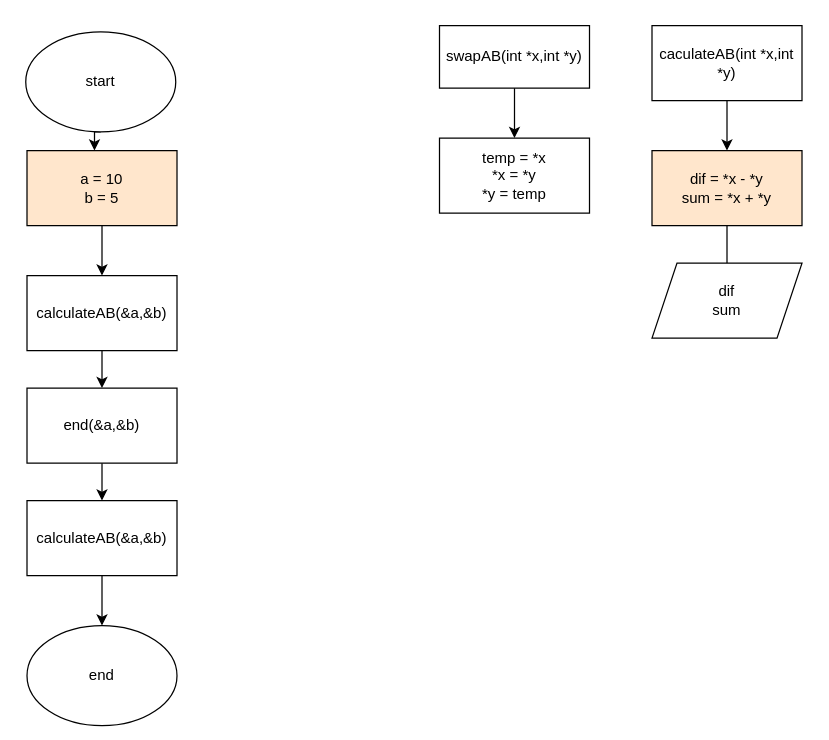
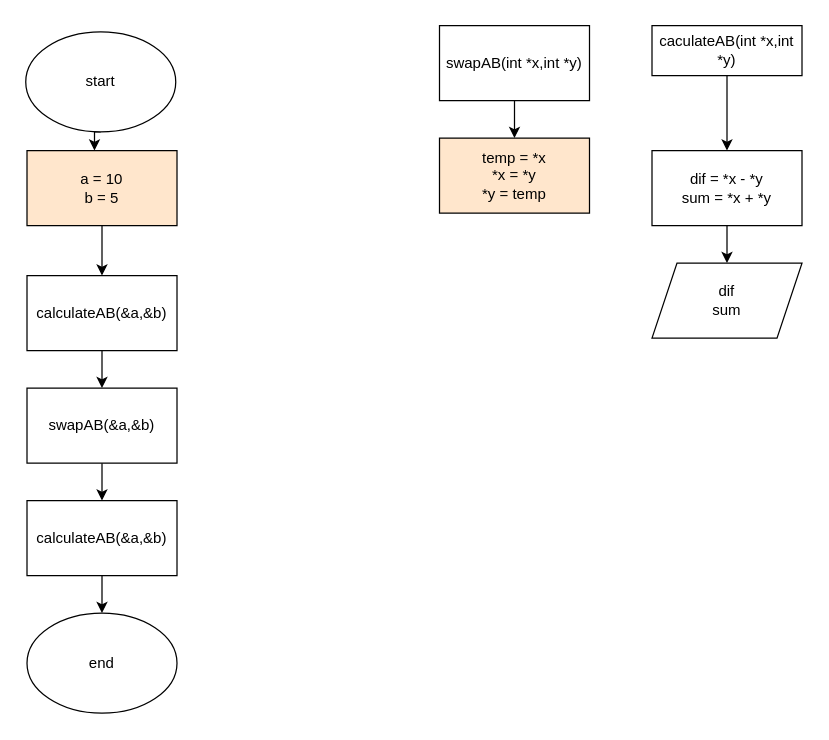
node "swapAB(int *x,int *y)": size 150x63 -> 150x75
node "caculateAB(int *x,int *y)": size 150x75 -> 150x50
node "temp = *x *x = *y *y = temp": fillcolor #ffffff -> #ffe6cc
node "dif = *x - *y sum = *x + *y": fillcolor #ffe6cc -> #ffffff
edge "dif = *x - *y sum = *x + *y" -- "dif sum": arrowhead none -> classic
node "end(&a,&b)": label "end(&a,&b)" -> "swapAB(&a,&b)"
node "end": moved (102, 676) -> (102, 663)
